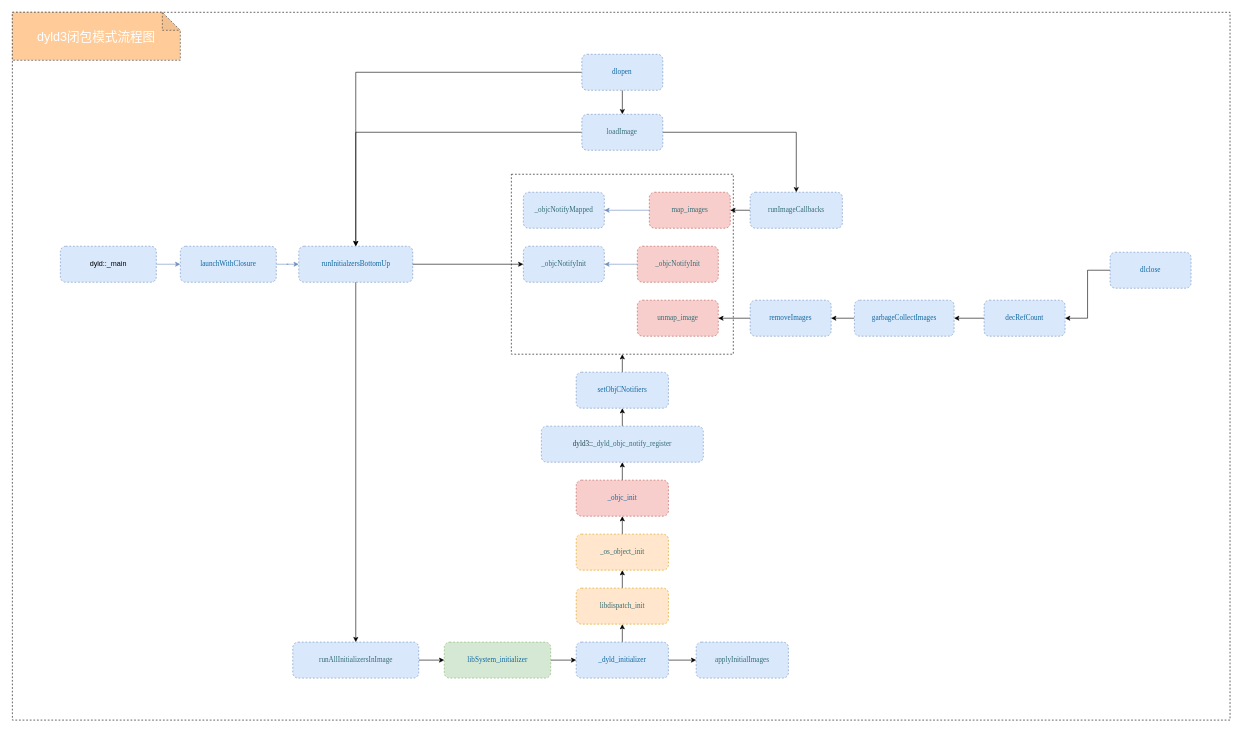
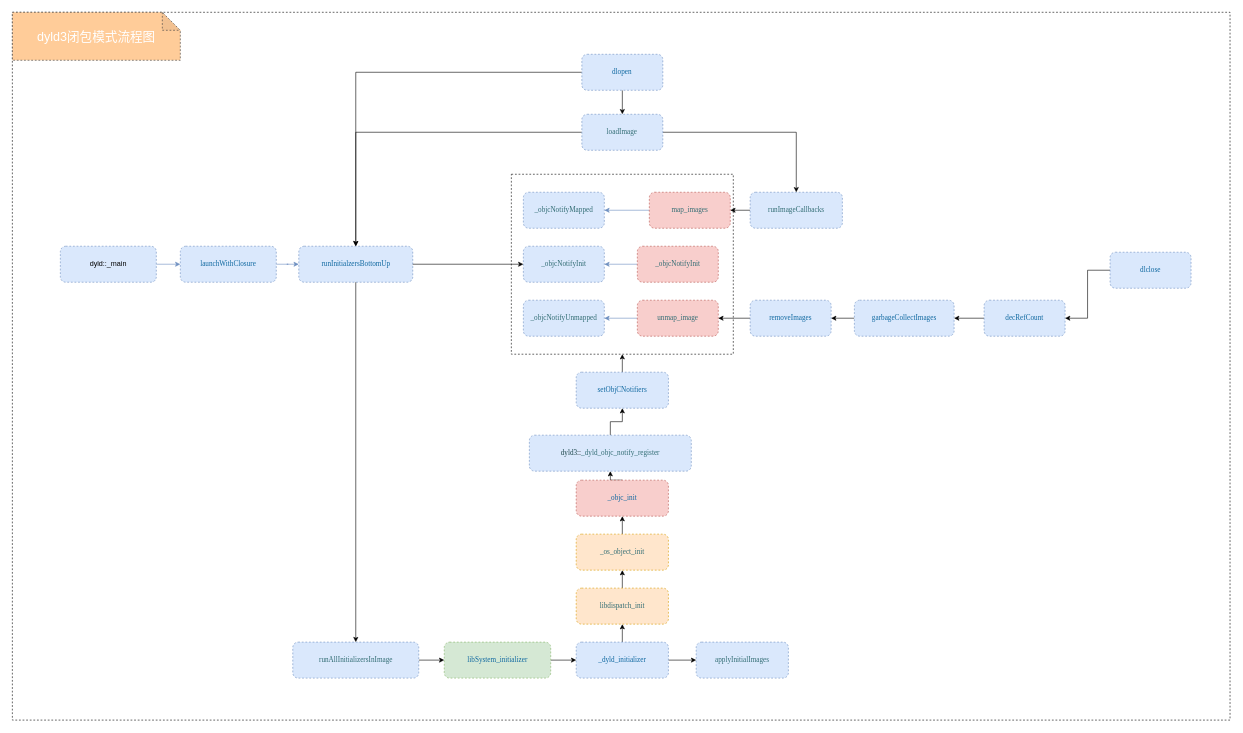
node "_objcNotifyUnmapped": added
edge "unmap_image" -> "_objcNotifyUnmapped": added
node "dyld3::_dyld_objc_notify_register": moved (622, 444) -> (610, 453)
